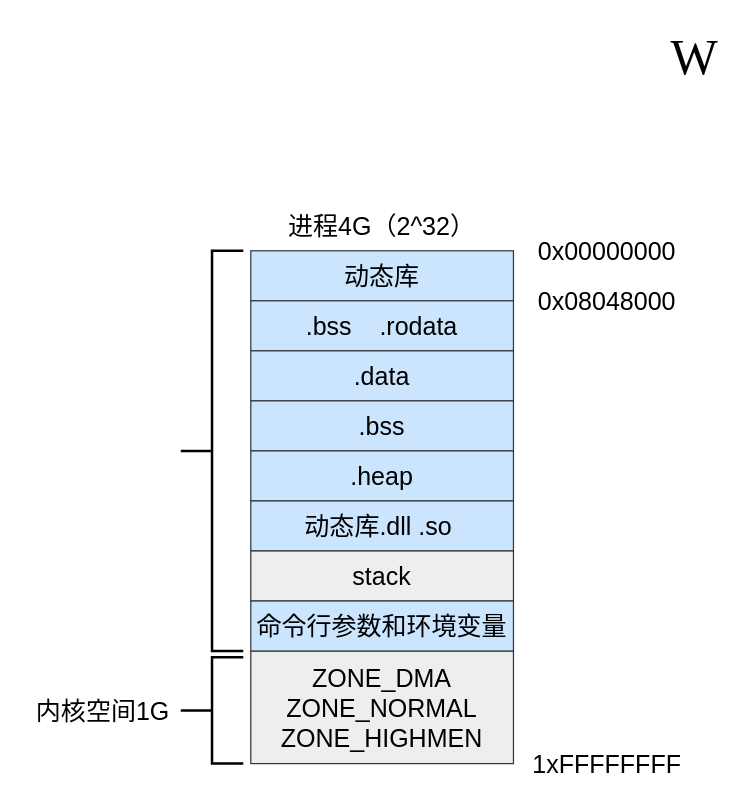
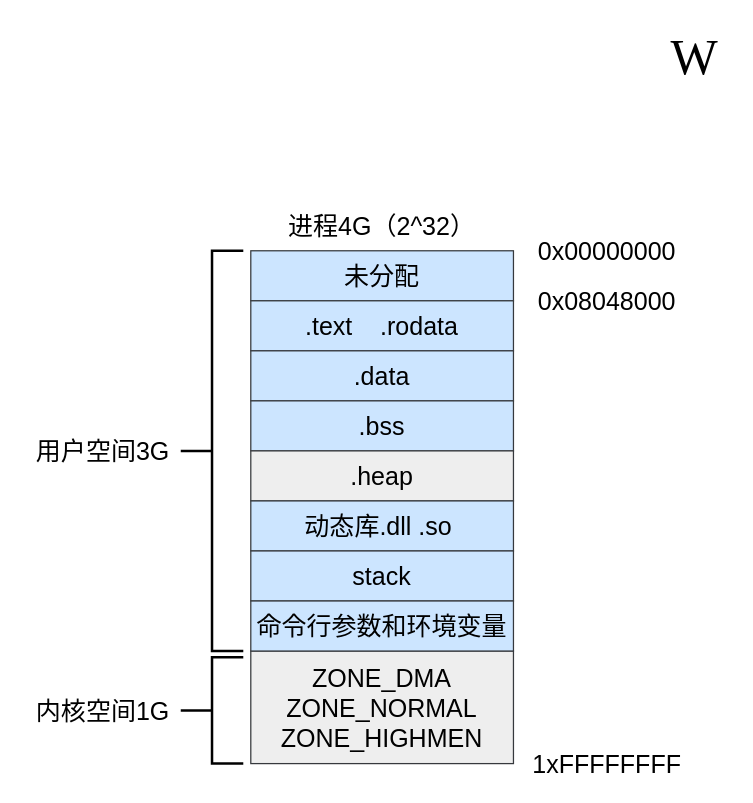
node "动态库": label "动态库" -> "未分配"
node ".bss .rodata": label ".bss .rodata" -> ".text .rodata"
node "用户空间3G": added
node ".heap": fillcolor #cce5ff -> #eeeeee
node "stack": fillcolor #eeeeee -> #cce5ff
